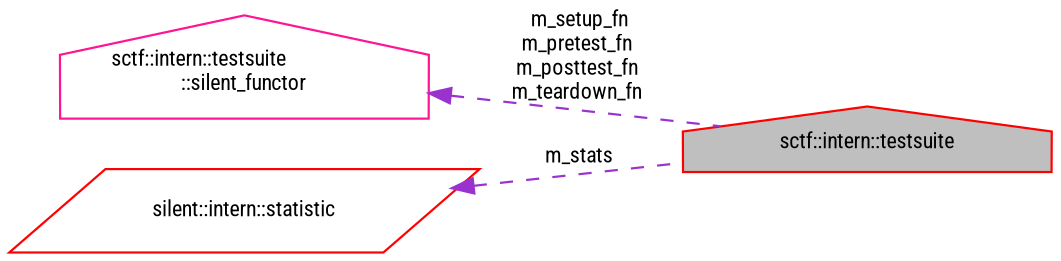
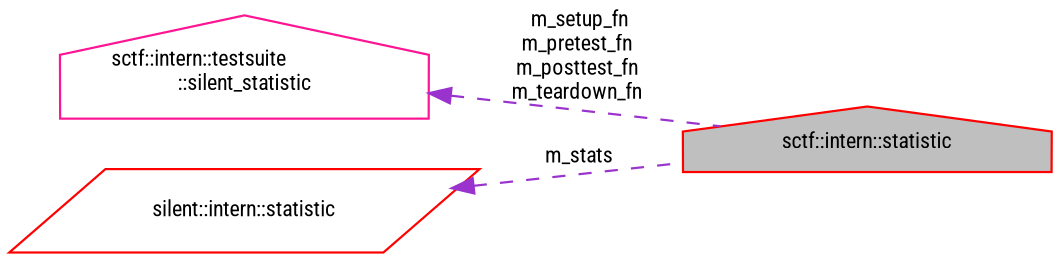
node "sctf::intern::testsuite ::silent_functor": label "sctf::intern::testsuite ::silent_functor" -> "sctf::intern::testsuite ::silent_statistic"
node "sctf::intern::testsuite": label "sctf::intern::testsuite" -> "sctf::intern::statistic"
